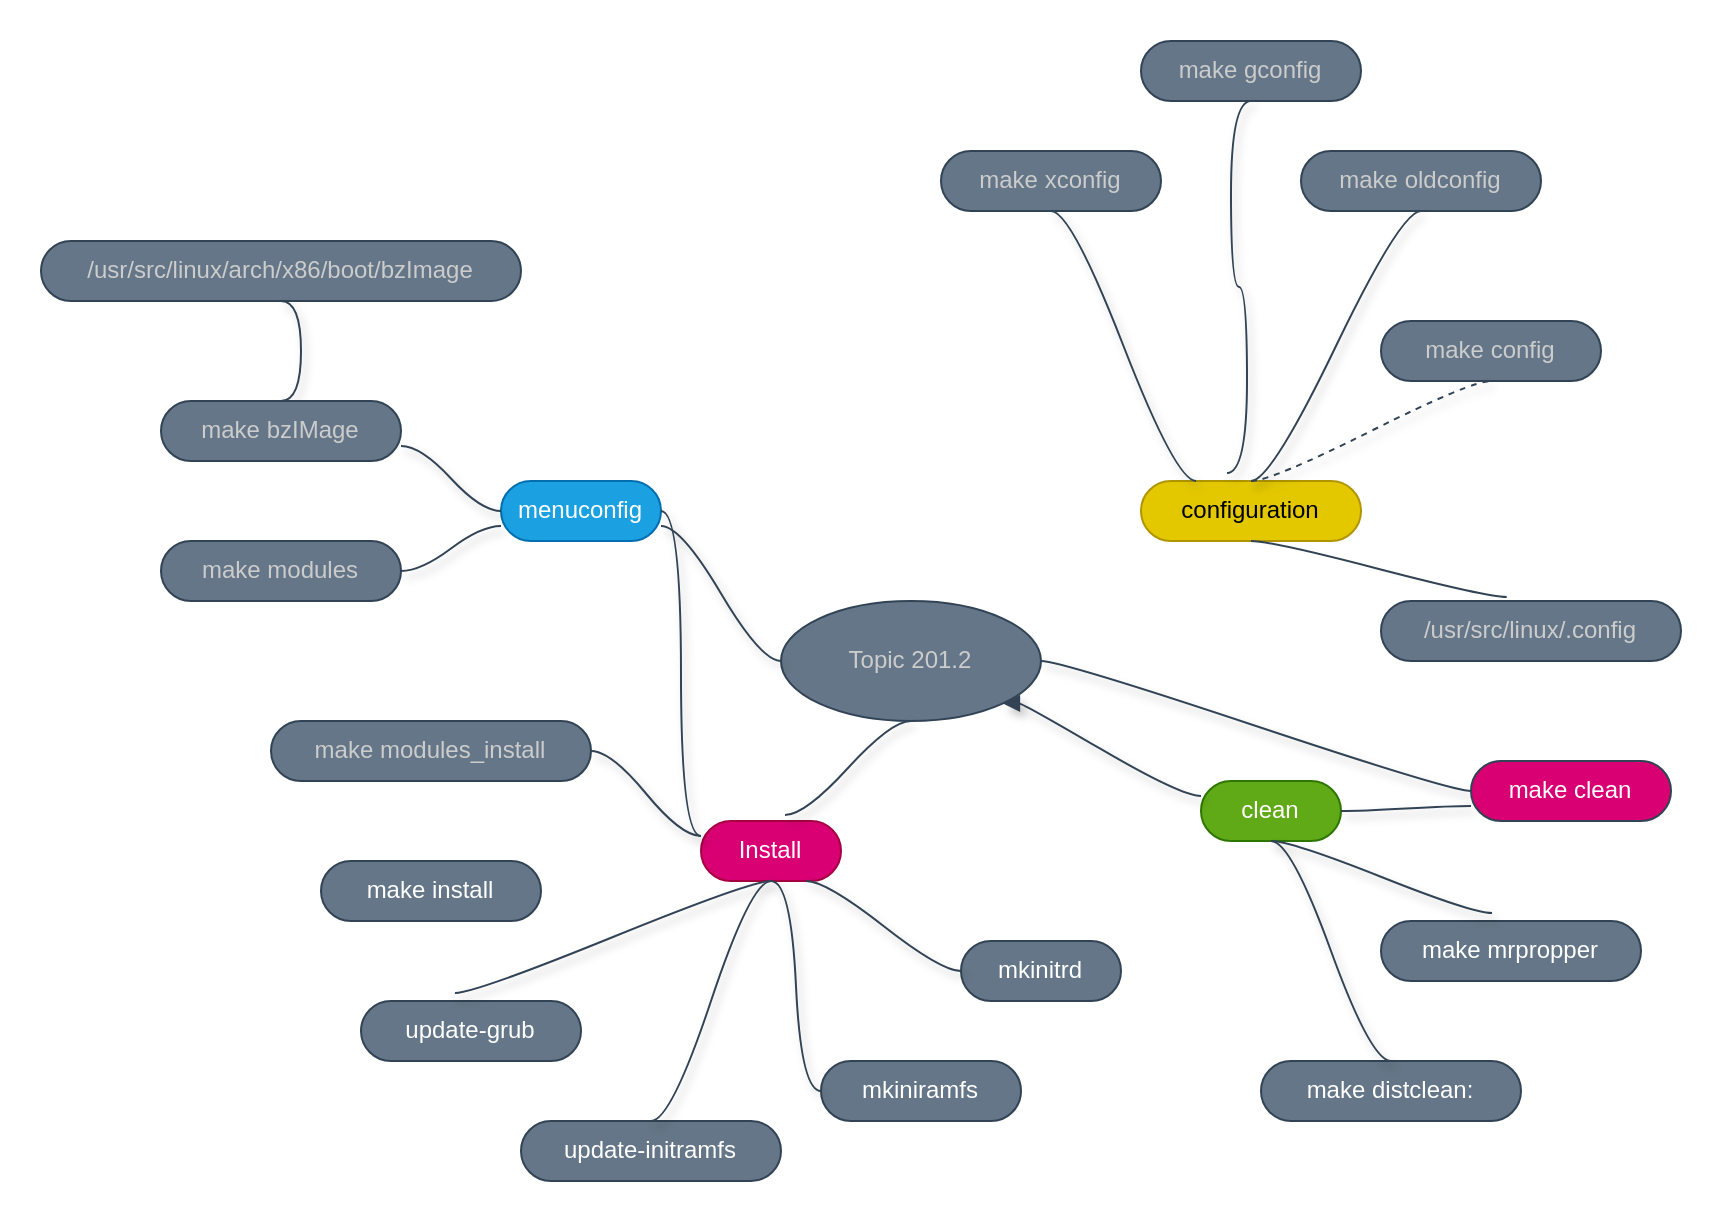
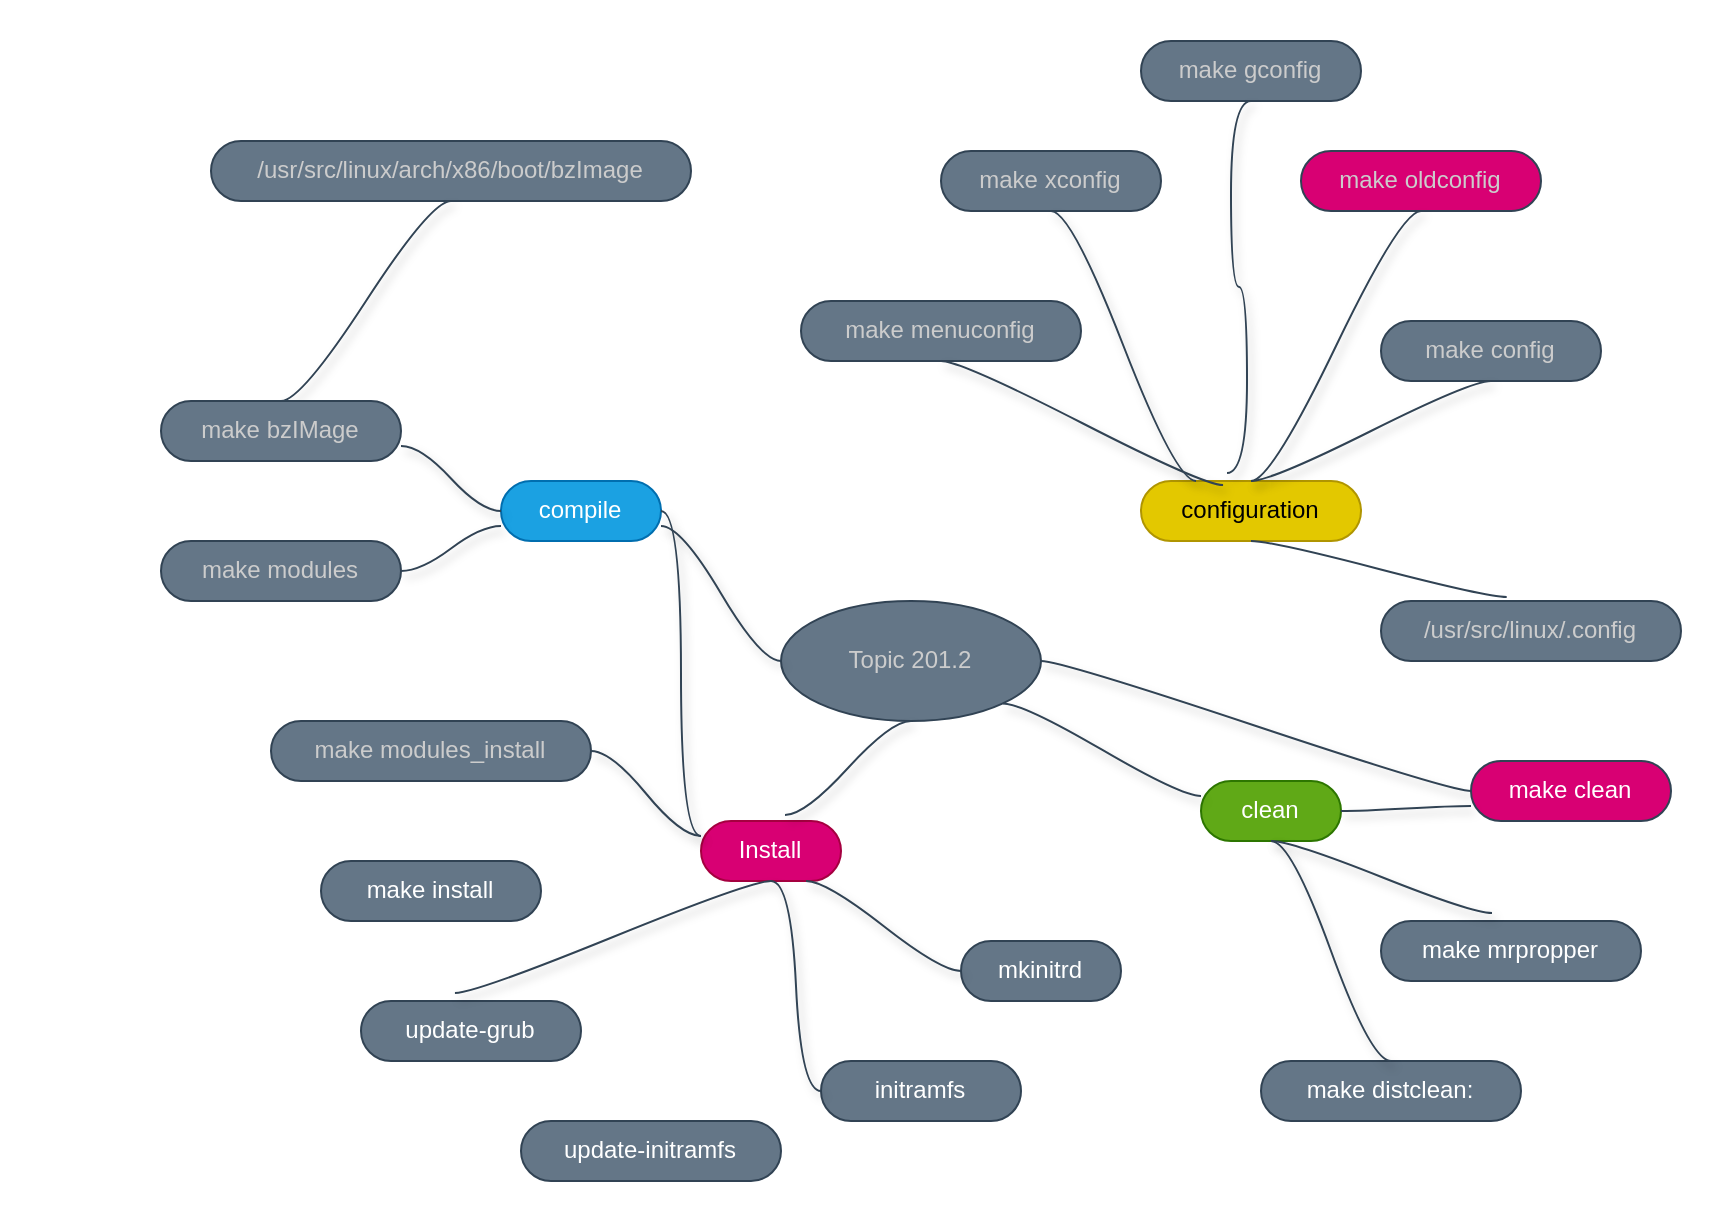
node "make oldconfig": fillcolor #647687 -> #d80073
node "/usr/src/linux/arch/x86/boot/bzImage": moved (281, 271) -> (451, 171)
node "make menuconfig": added
edge "make menuconfig" -- "configuration": added
edge "make config" -- "configuration": style dashed -> solid
node "menuconfig": label "menuconfig" -> "compile"
edge "clean" -> "Topic 201.2": arrowhead block -> none
edge "Install" -- "update-initramfs": removed
node "mkiniramfs": label "mkiniramfs" -> "initramfs"
